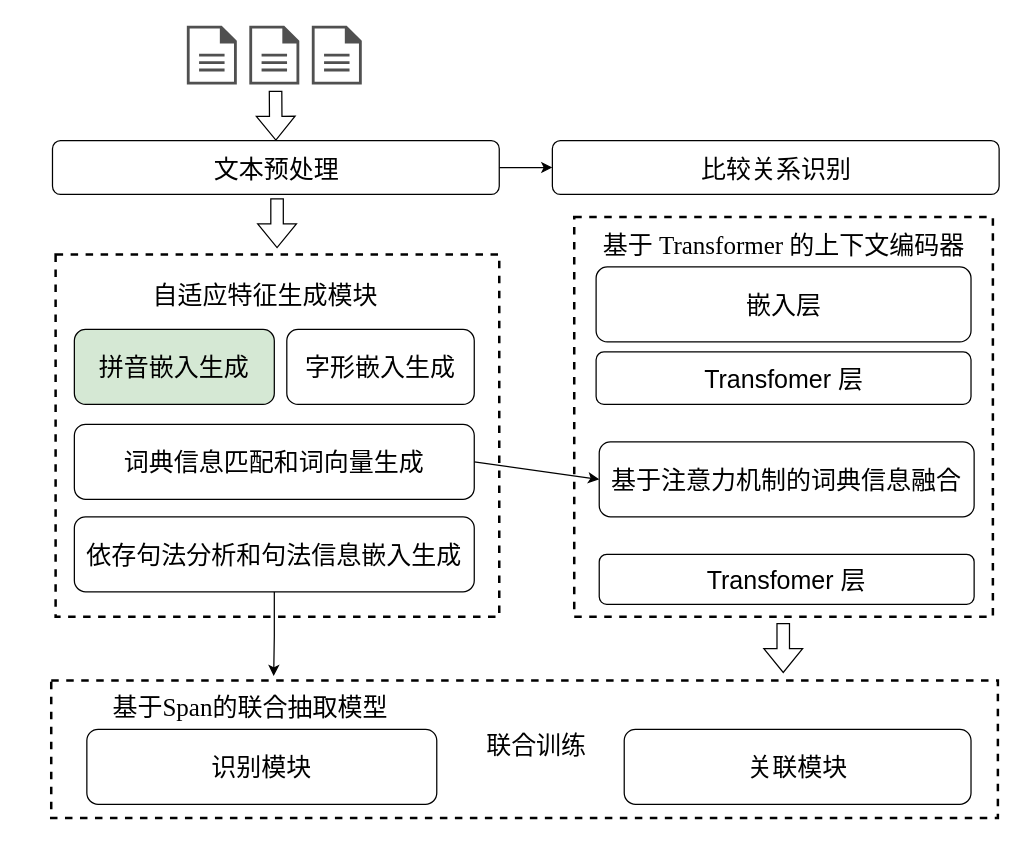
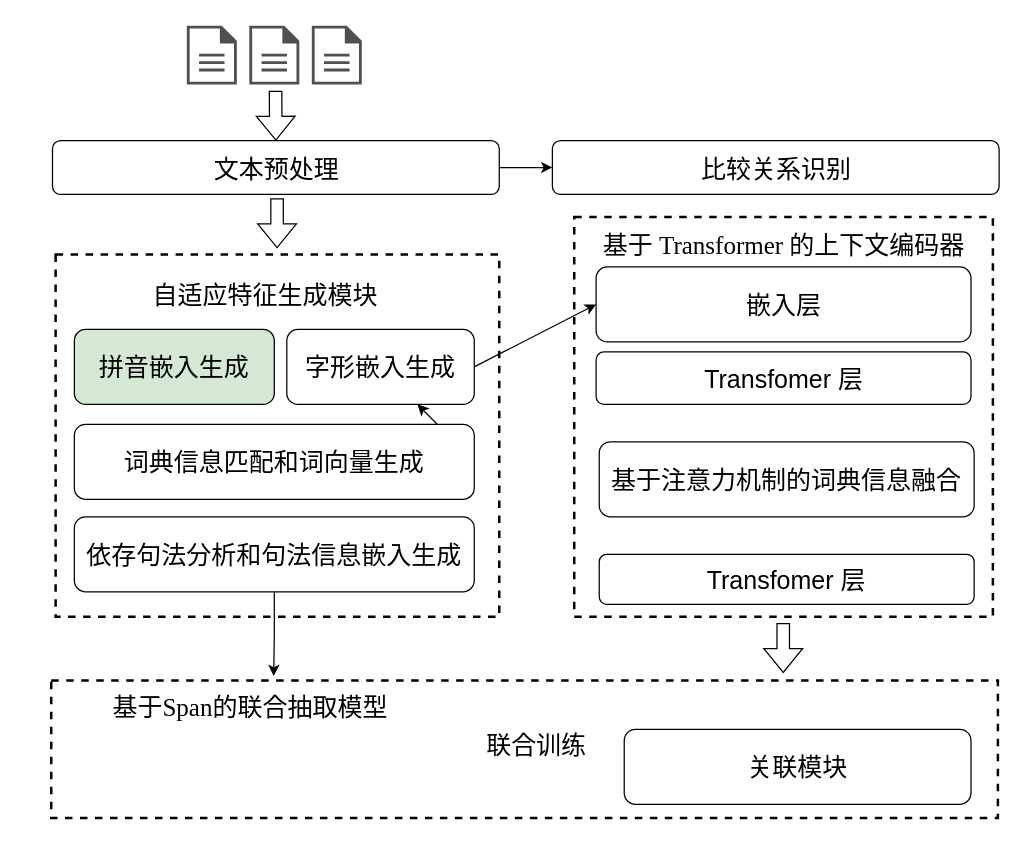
edge "字形嵌入生成" -> "嵌入层": added
edge "词典信息匹配和词向量生成" -> "基于注意力机制的词典信息融合": now "词典信息匹配和词向量生成" -> "字形嵌入生成"
node "识别模块": removed
